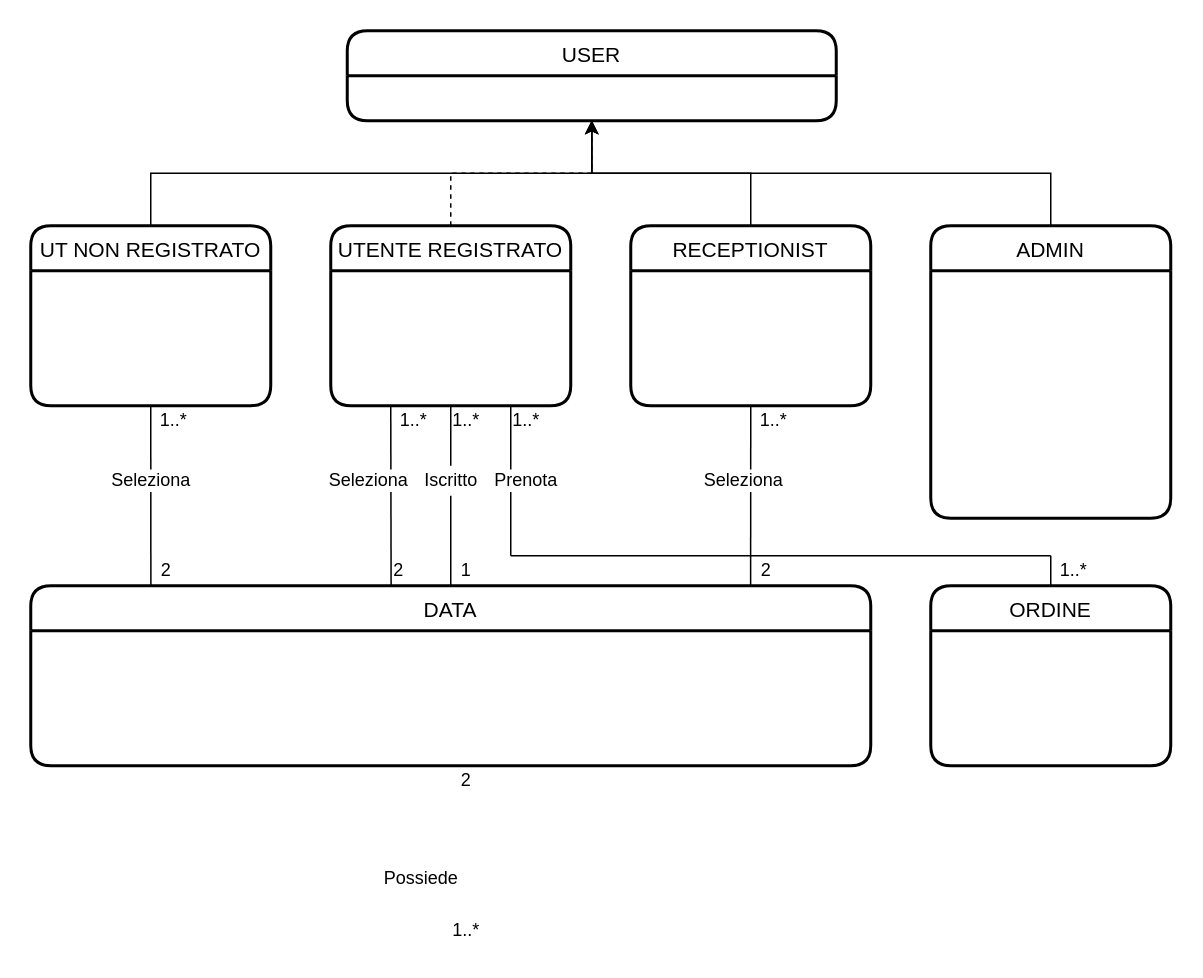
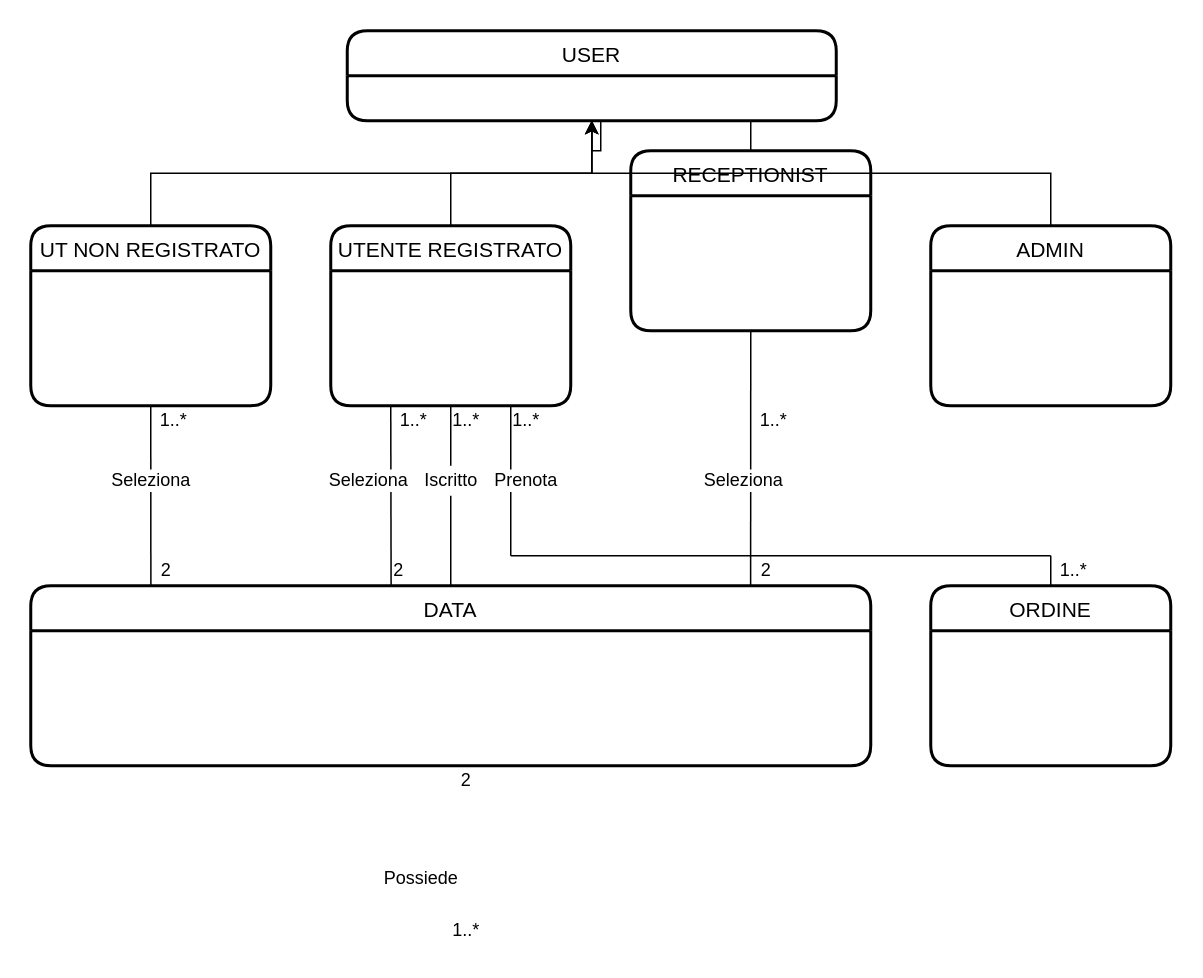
edge "UTENTE REGISTRATO" -> "USER": style dashed -> solid
node "RECEPTIONIST": moved (751, 316) -> (751, 241)
node "ADMIN": size 240x293 -> 240x180
node "1": removed
